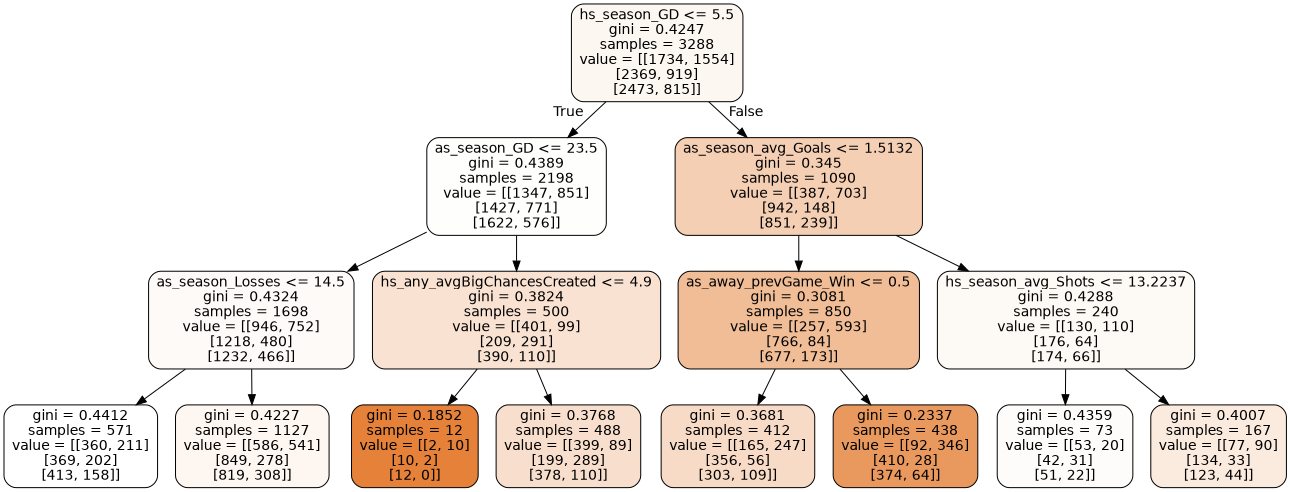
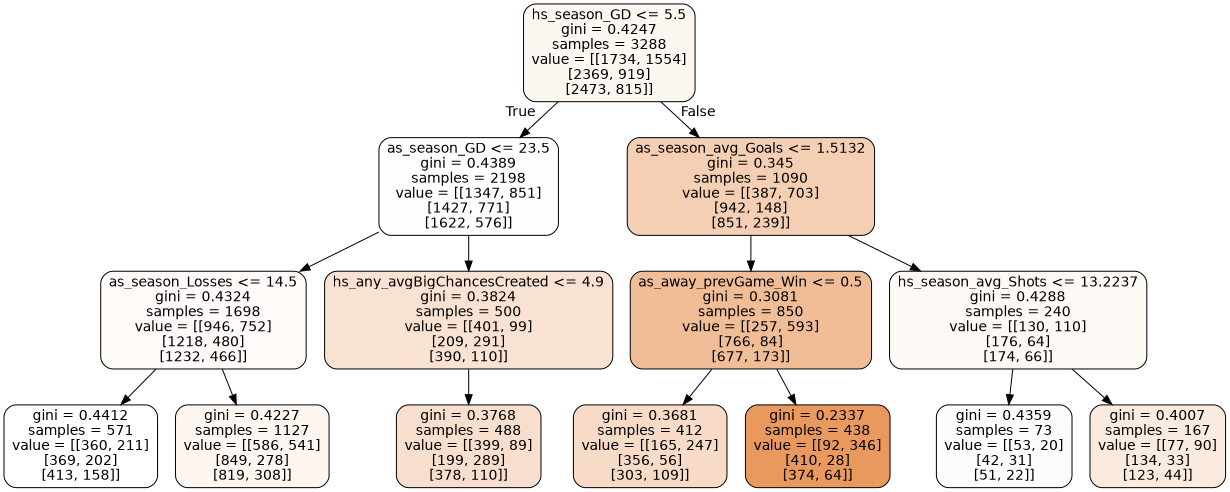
node "gini = 0.1852 samples = 12 value = [[2, 10] [10, 2] [12, 0]]": removed
